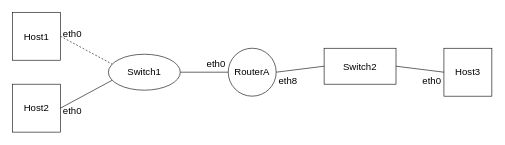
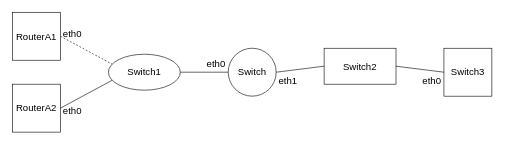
node "Host1": label "Host1" -> "RouterA1"
node "RouterA": label "RouterA" -> "Switch"
node "Host3": label "Host3" -> "Switch3"
node "eth8": label "eth8" -> "eth1"
node "Host2": label "Host2" -> "RouterA2"
